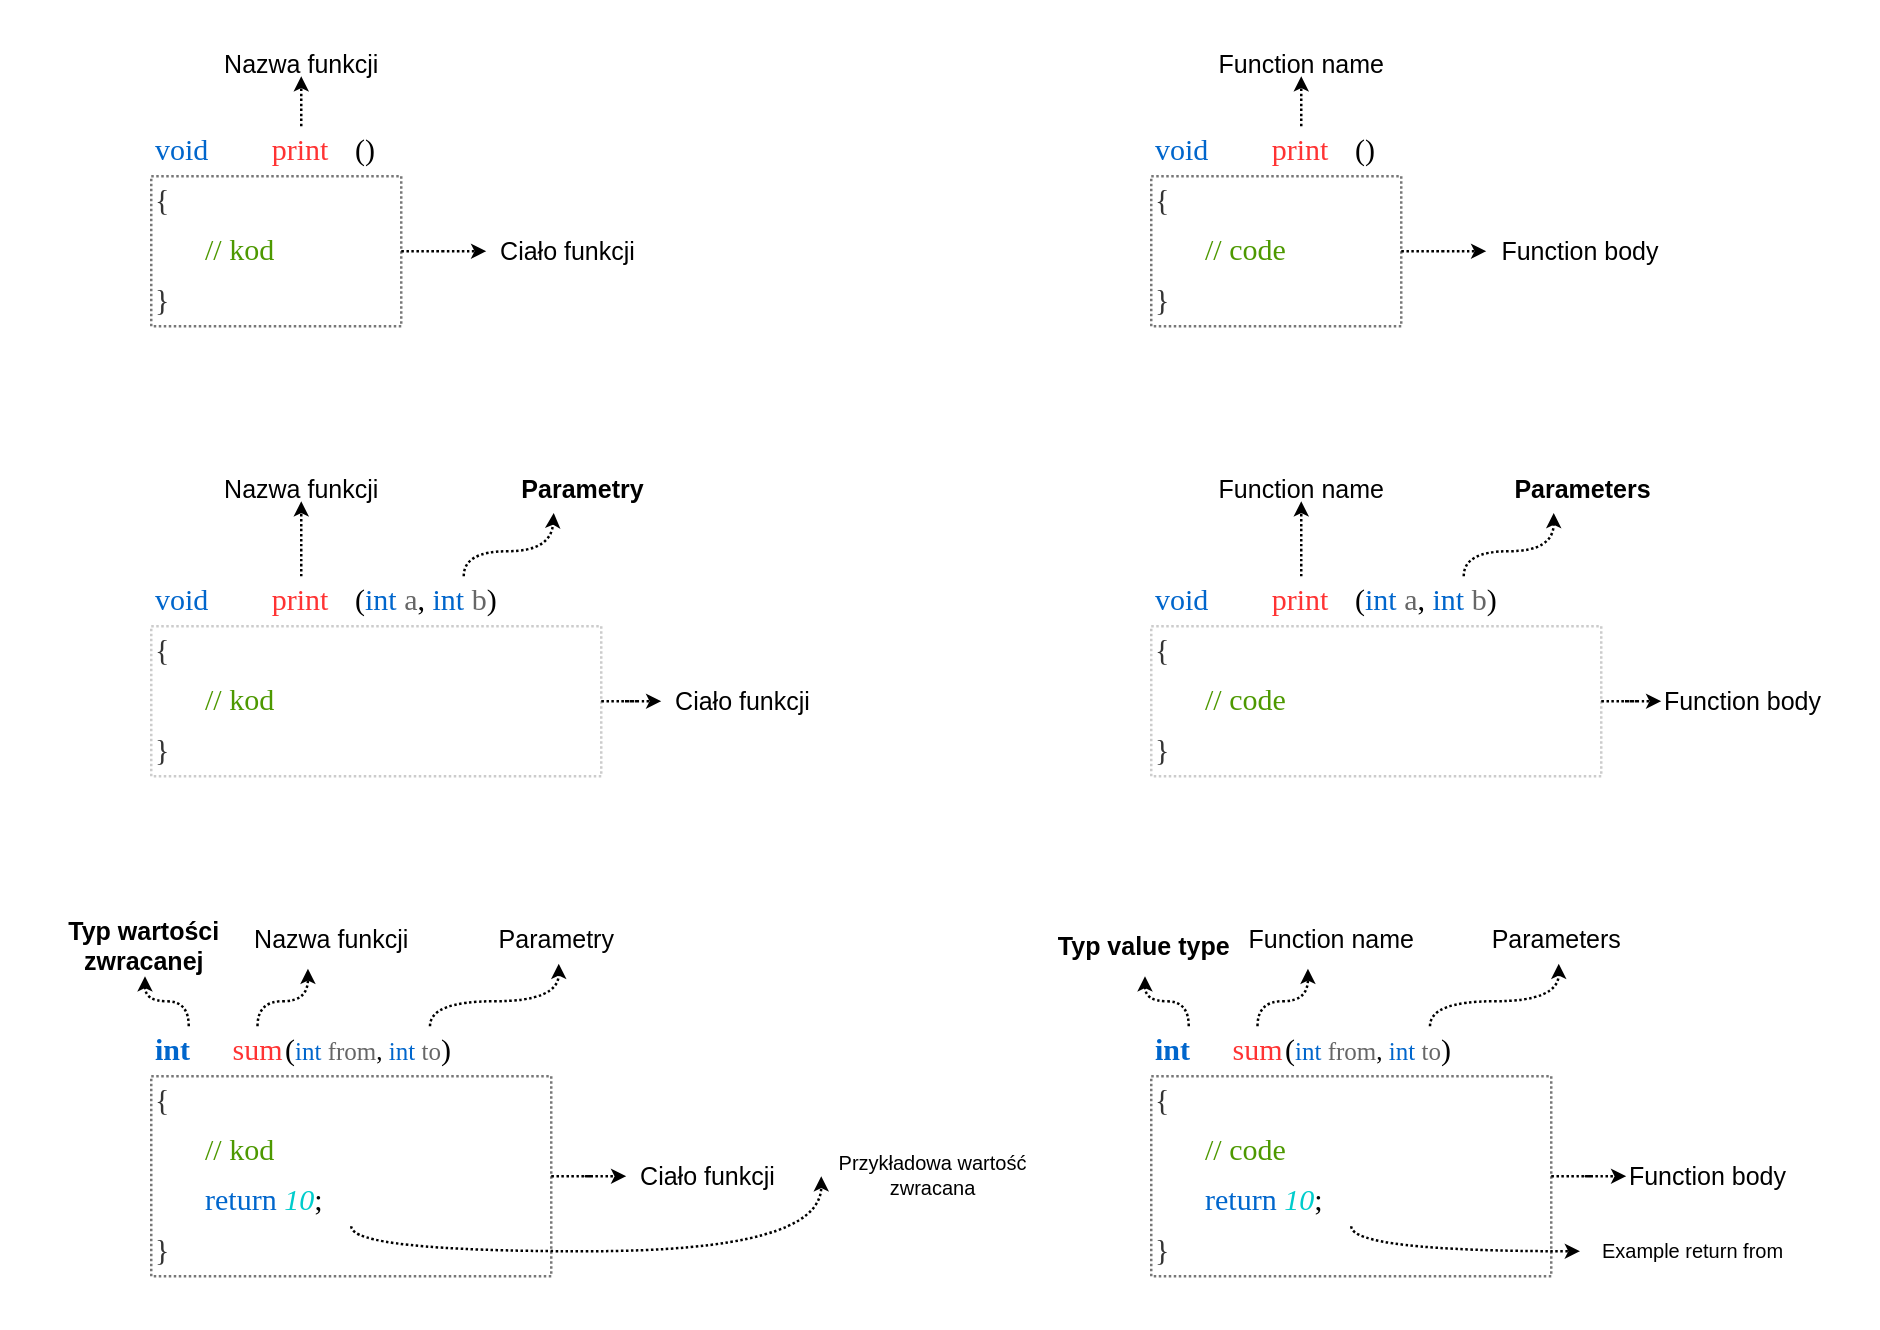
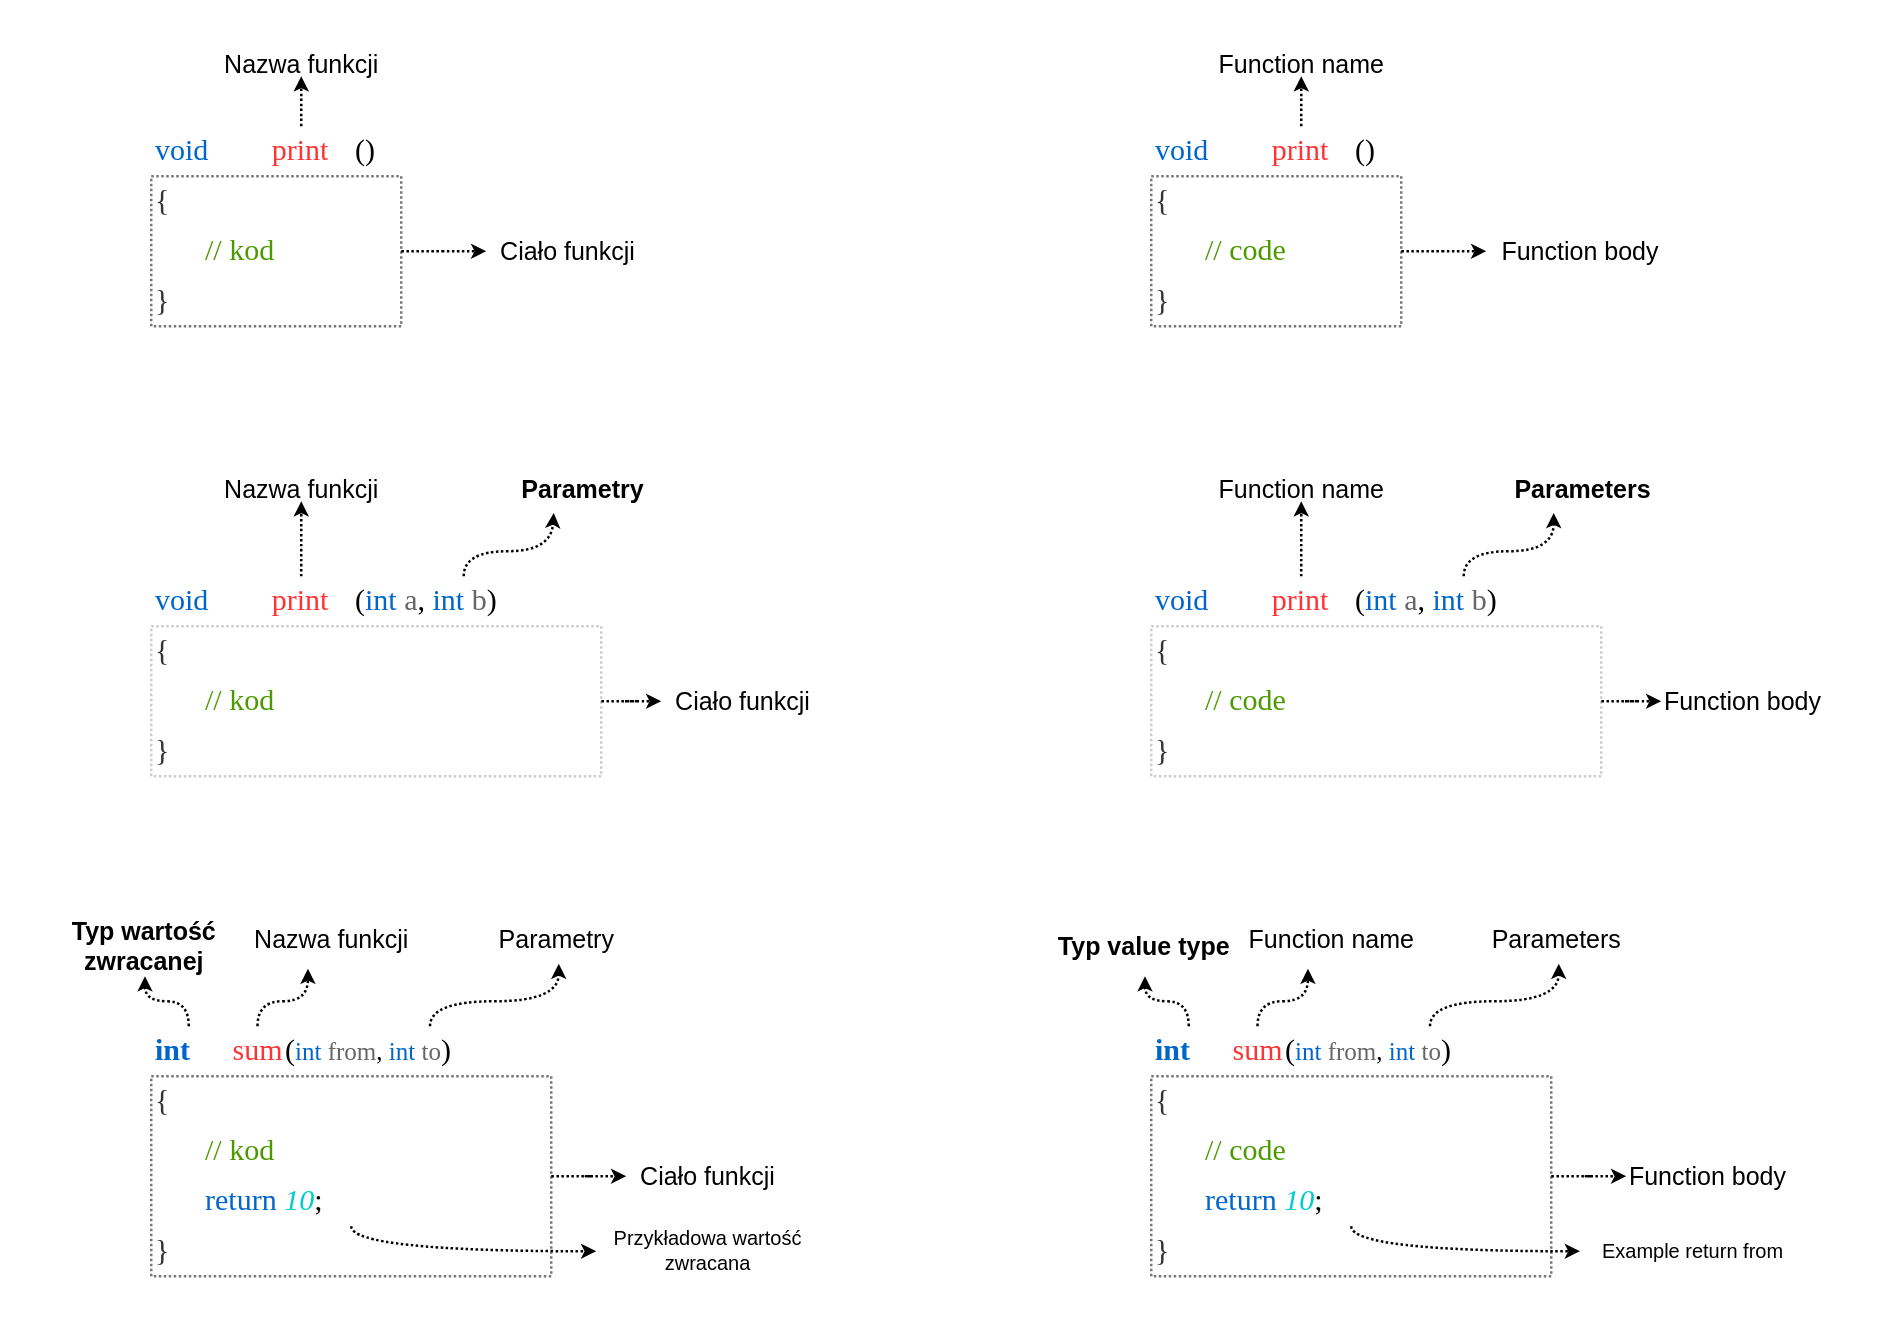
node "Typ wartości zwracanej": label "Typ wartości zwracanej" -> "Typ wartość zwracanej"
node "Przykładowa wartość zwracana": moved (934, 1176) -> (709, 1251)
